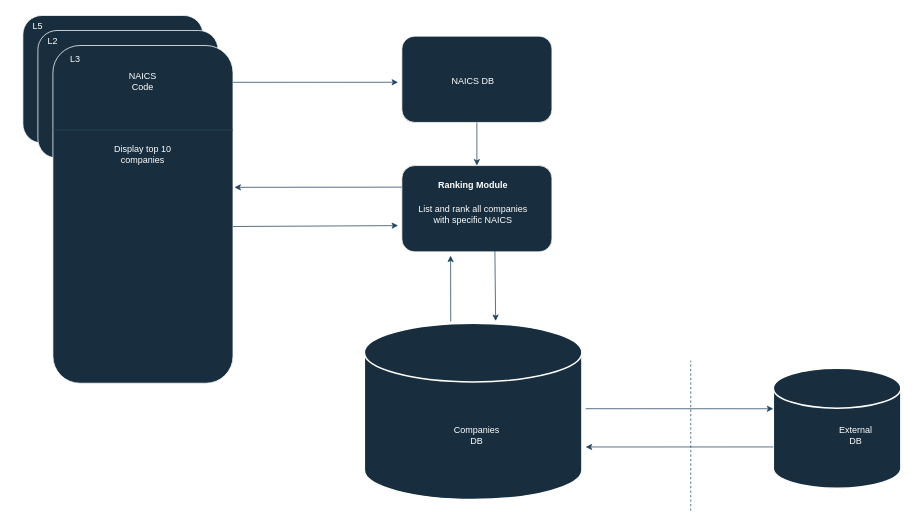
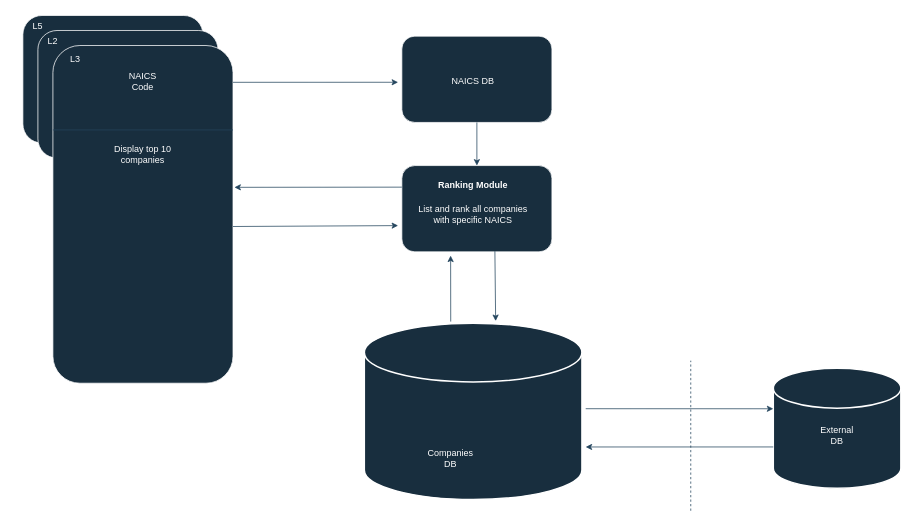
node "Companies DB": moved (477, 435) -> (450, 458)
node "External DB": moved (855, 435) -> (837, 435)
